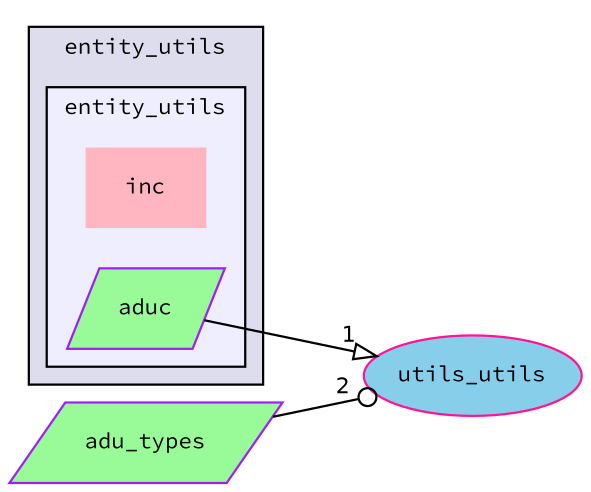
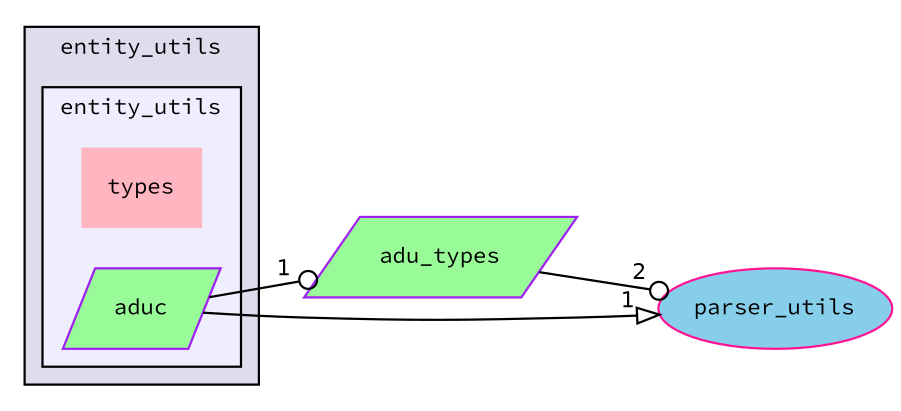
node "inc": label "inc" -> "types"
edge "aduc" -> "adu_types": added
node "utils_utils": label "utils_utils" -> "parser_utils"
